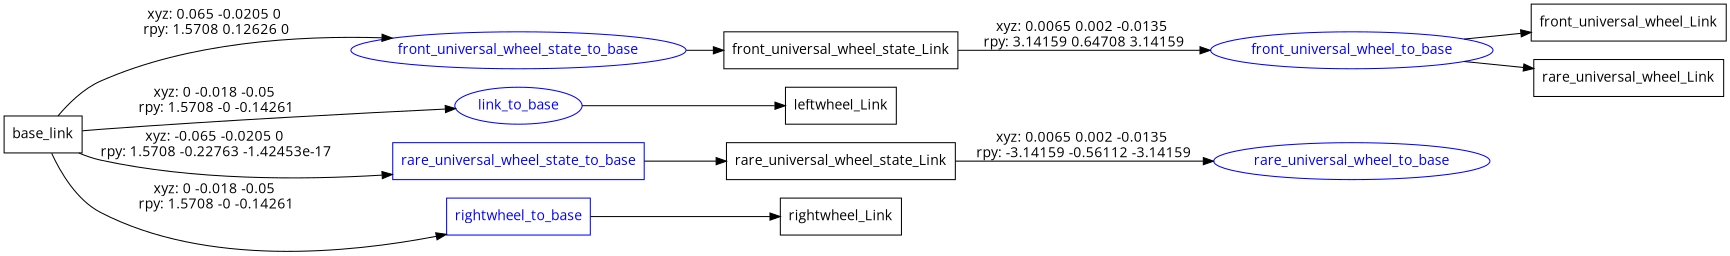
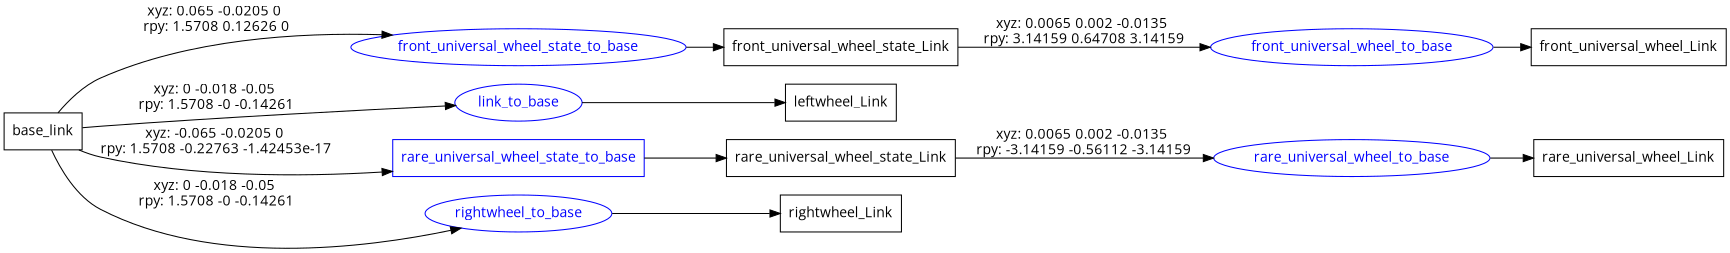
edge "front_universal_wheel_to_base" -> "rare_universal_wheel_Link": now "rare_universal_wheel_to_base" -> "rare_universal_wheel_Link"
node "rightwheel_to_base": shape box -> ellipse
